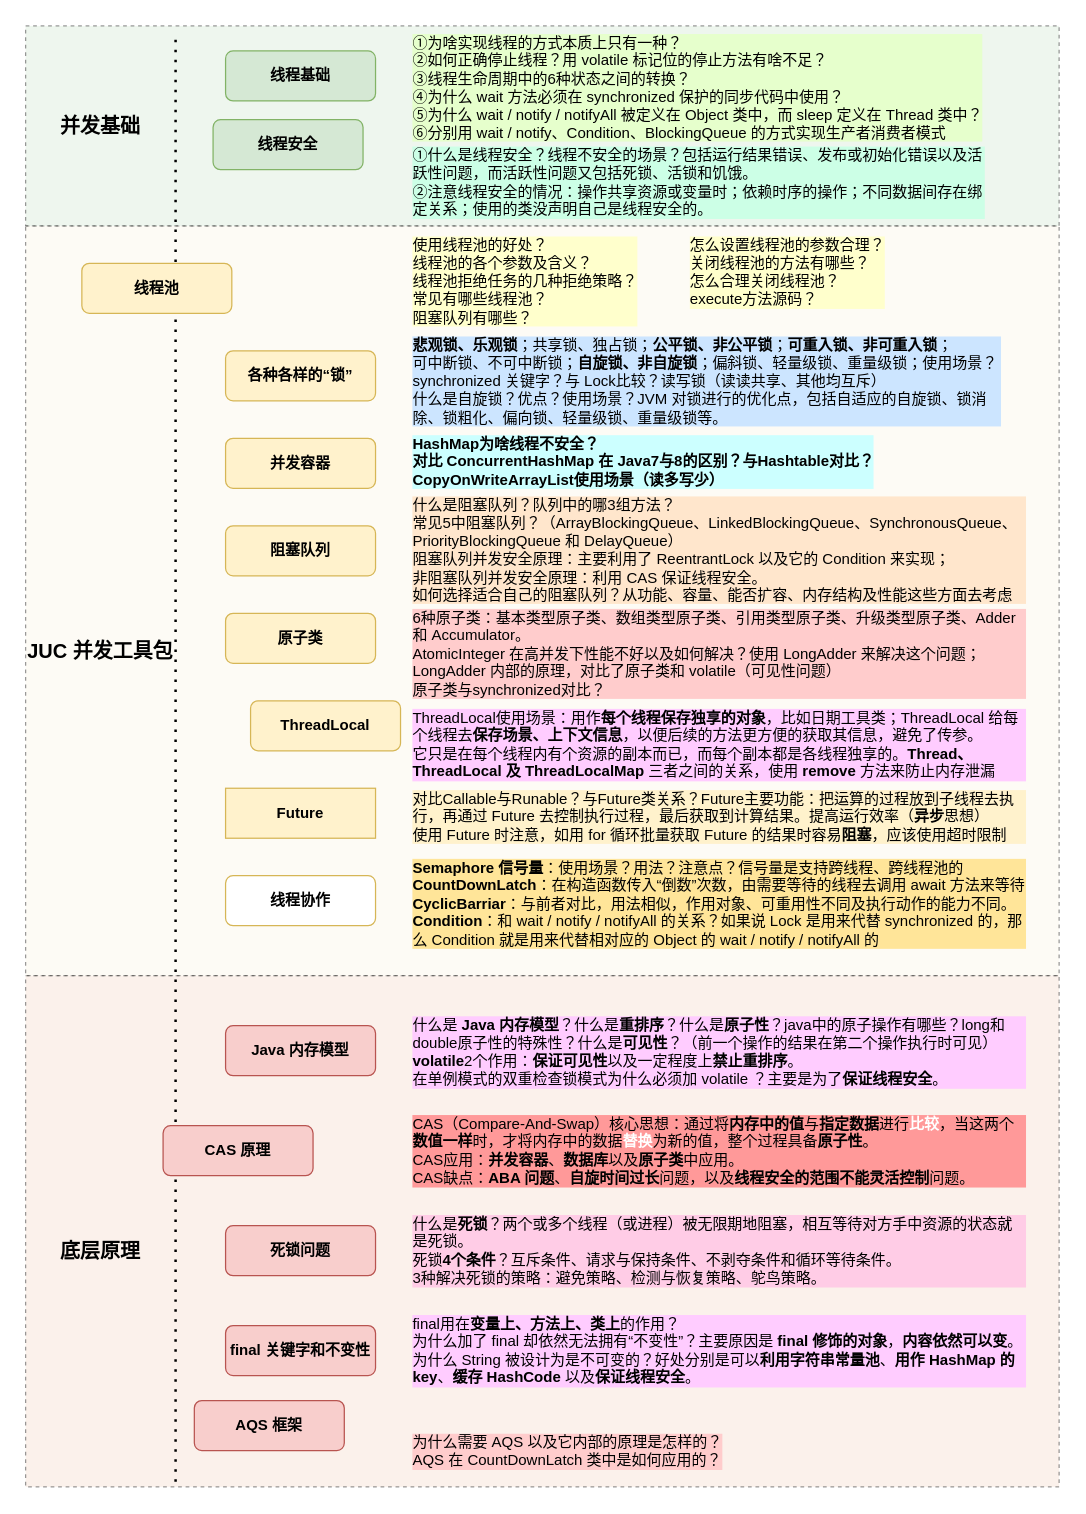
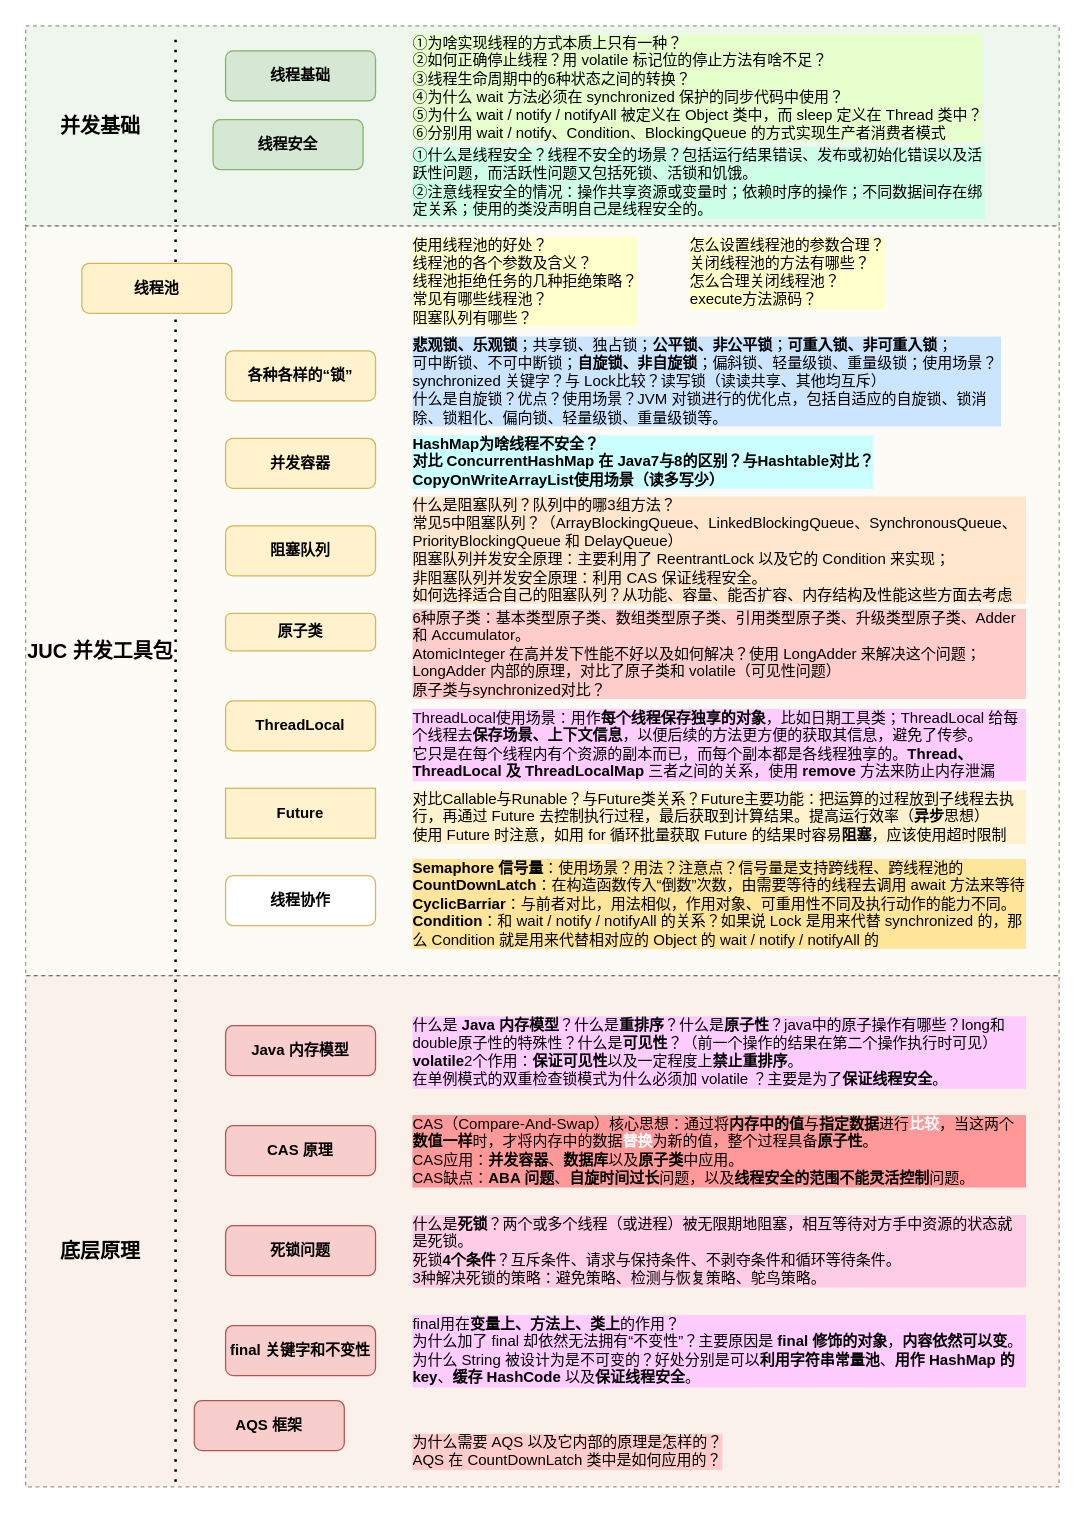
node "原子类": size 150x50 -> 150x38
node "ThreadLocal": moved (326, 726) -> (301, 726)
node "CAS 原理": moved (238, 1151) -> (301, 1151)
